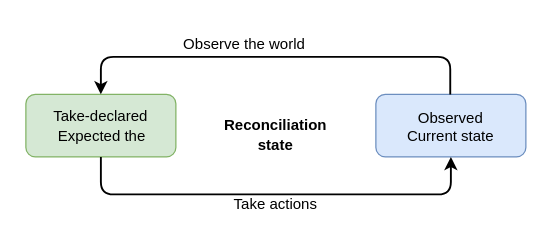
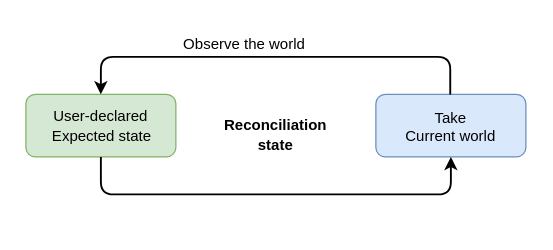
node "Take-declared": label "Take-declared" -> "User-declared"
node "Observed": label "Observed" -> "Take"
node "Expected the": label "Expected the" -> "Expected state"
node "Current state": label "Current state" -> "Current world"
node "Take actions": removed
